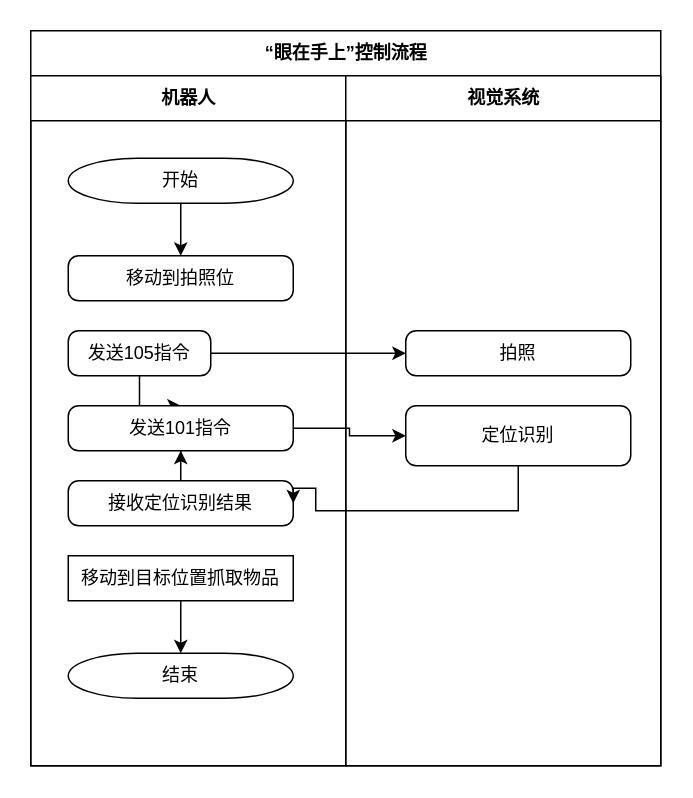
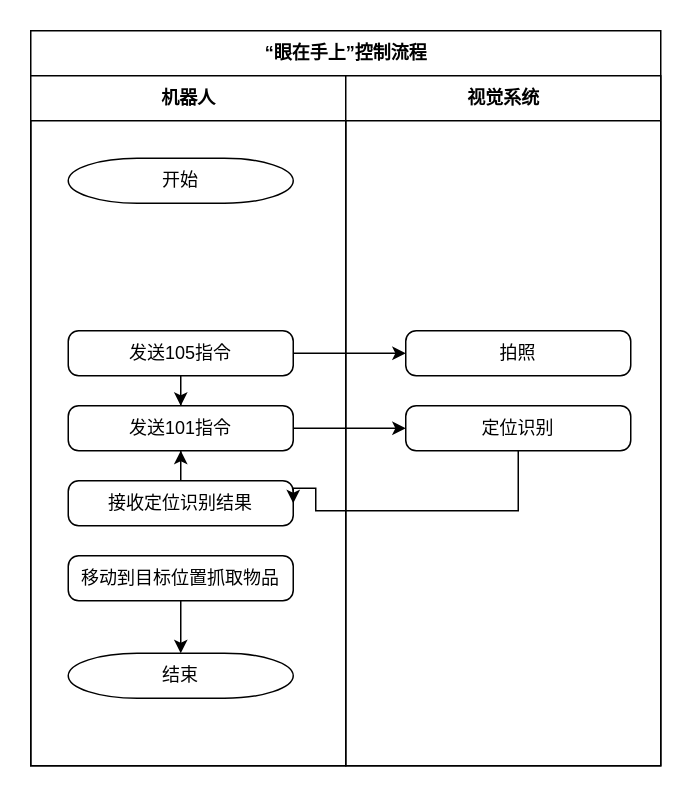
edge "开始" -> "移动到拍照位": removed
node "移动到拍照位": removed
node "发送105指令": size 143x45 -> 225x45
node "定位识别": size 225x60 -> 225x45
node "移动到目标位置抓取物品": shape rectangle -> rounded rectangle
